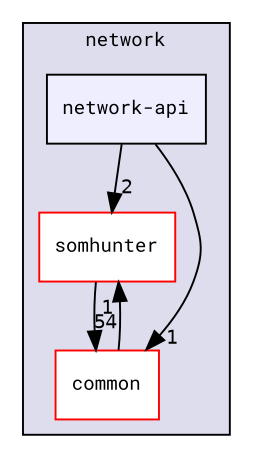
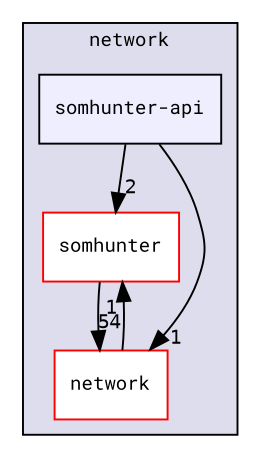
node "network-api": label "network-api" -> "somhunter-api"
node "common": label "common" -> "network"
